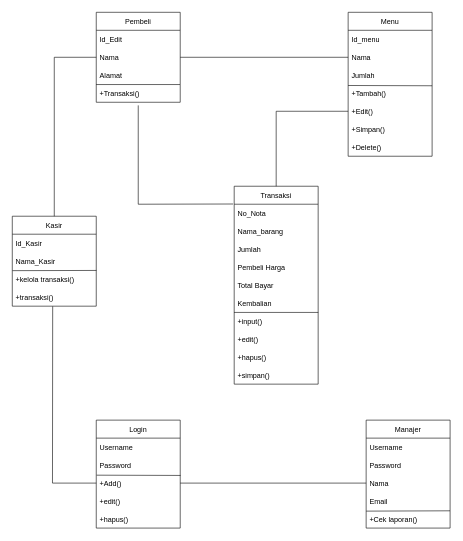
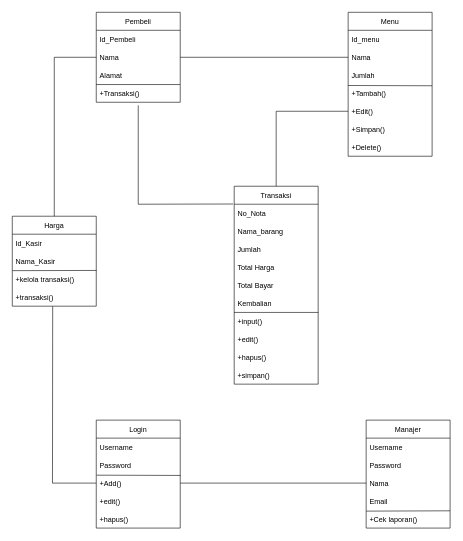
node "Id_Edit": label "Id_Edit" -> "Id_Pembeli"
node "Kasir": label "Kasir" -> "Harga"
node "Pembeli Harga": label "Pembeli Harga" -> "Total Harga"
